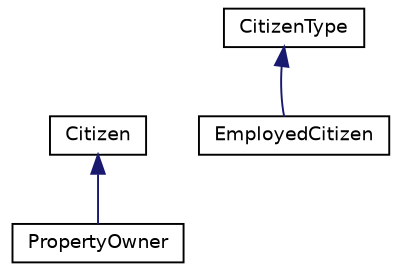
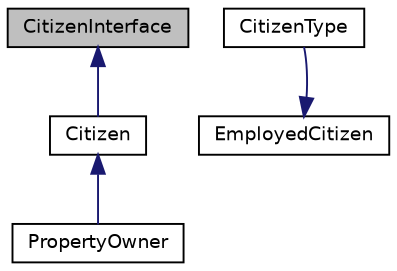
node "CitizenInterface": added
edge "EmployedCitizen" -> "CitizenType": reversed
